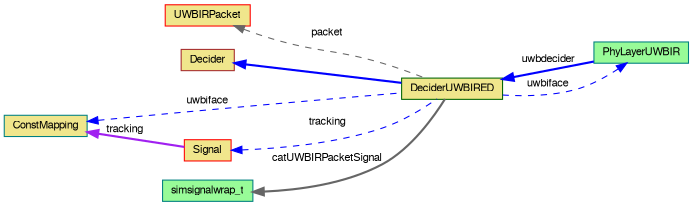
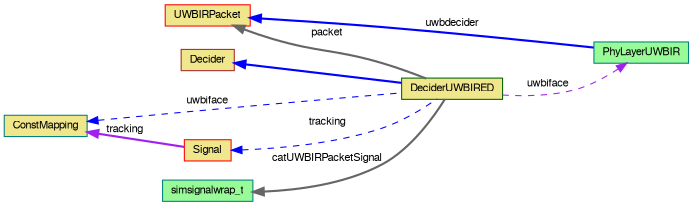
edge "DeciderUWBIRED" -> "UWBIRPacket": style dashed -> bold
edge "PhyLayerUWBIR" -> "DeciderUWBIRED": now "PhyLayerUWBIR" -> "UWBIRPacket"
edge "DeciderUWBIRED" -> "PhyLayerUWBIR": color blue -> purple
